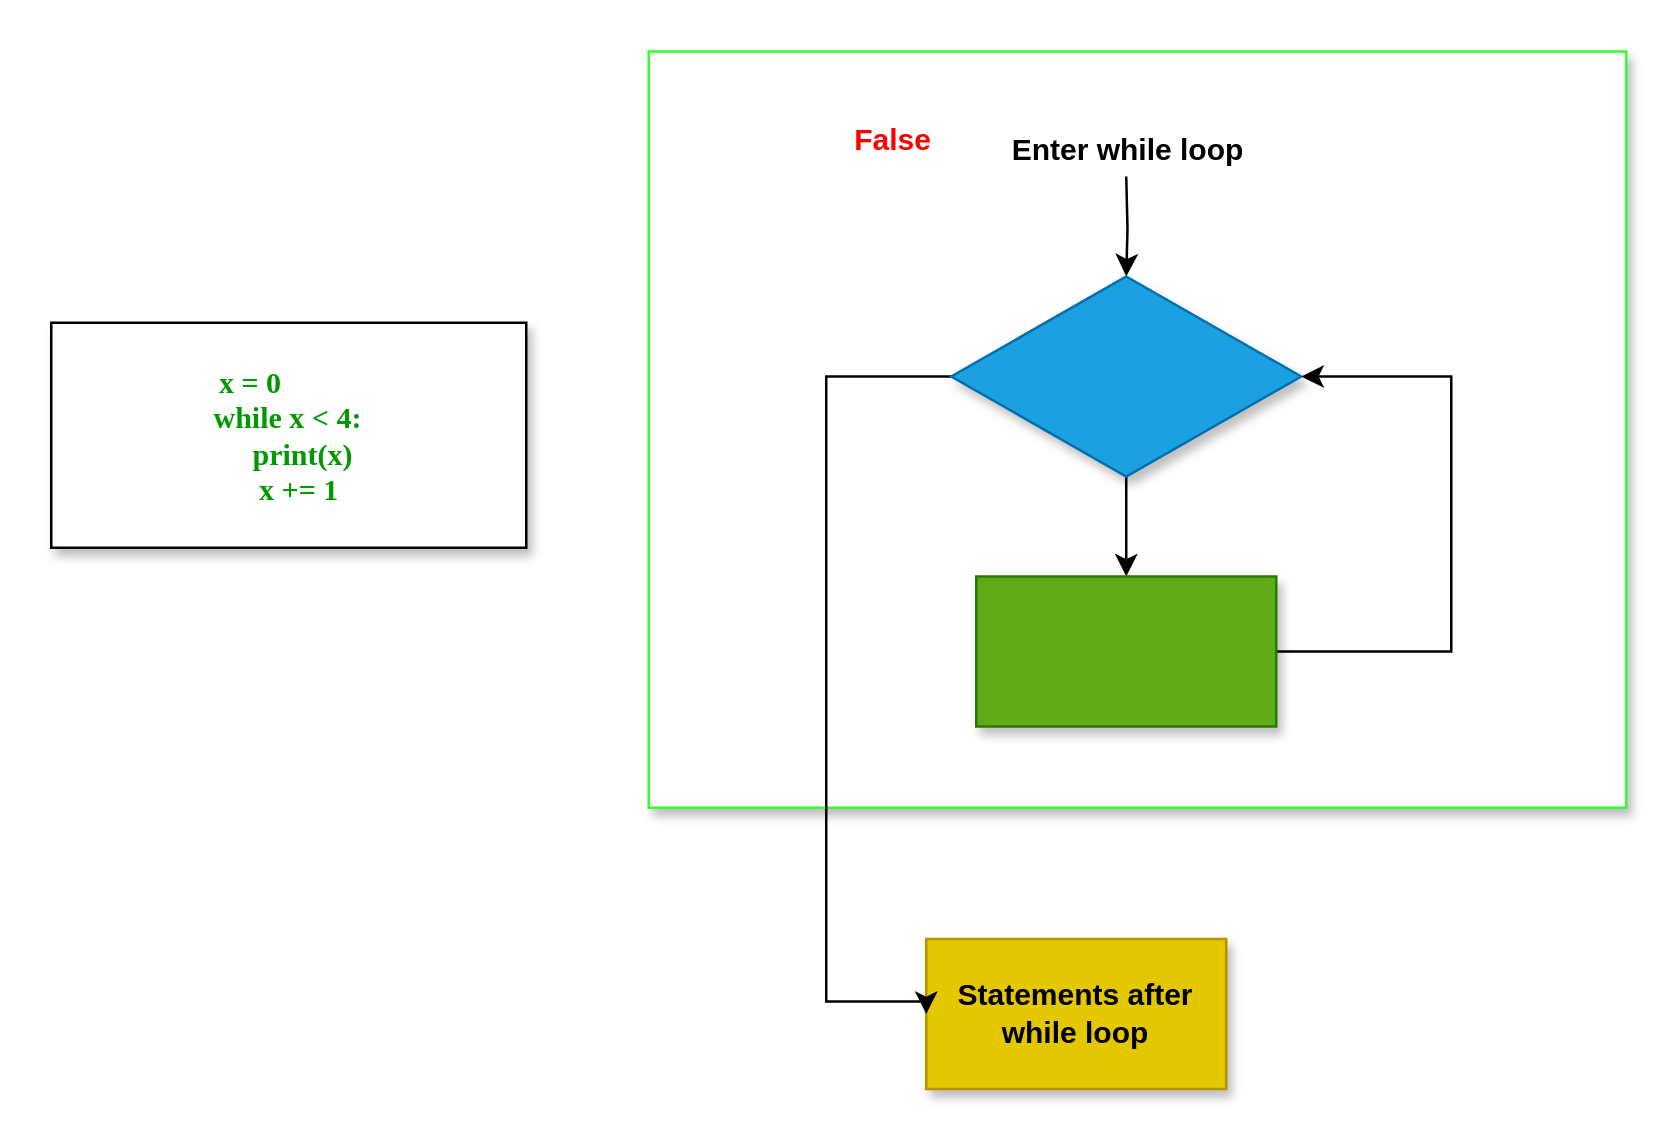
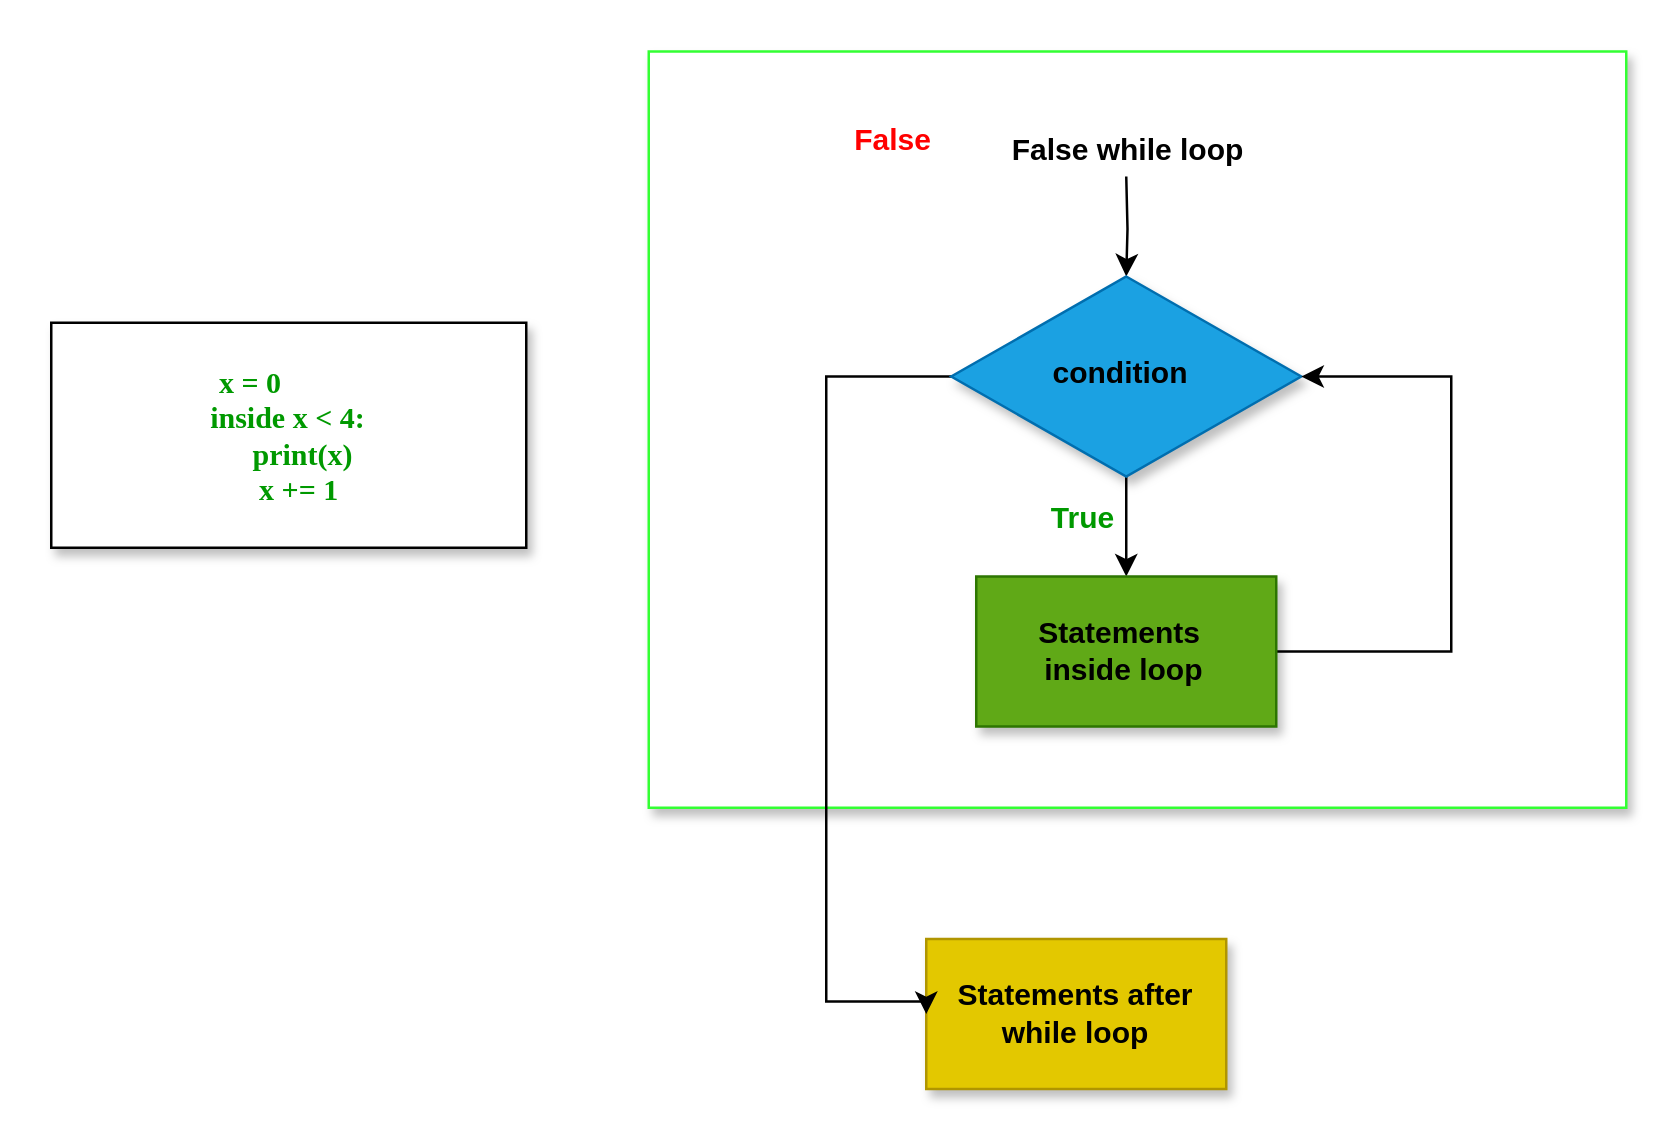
node "Enter while loop": label "Enter while loop" -> "False while loop"
node "condition": added
node "x = 0 while x < 4: print(x) x += 1": label "x = 0 while x < 4: print(x) x += 1" -> "x = 0 inside x < 4: print(x) x += 1"
node "True": added
node "Statements inside loop": added
